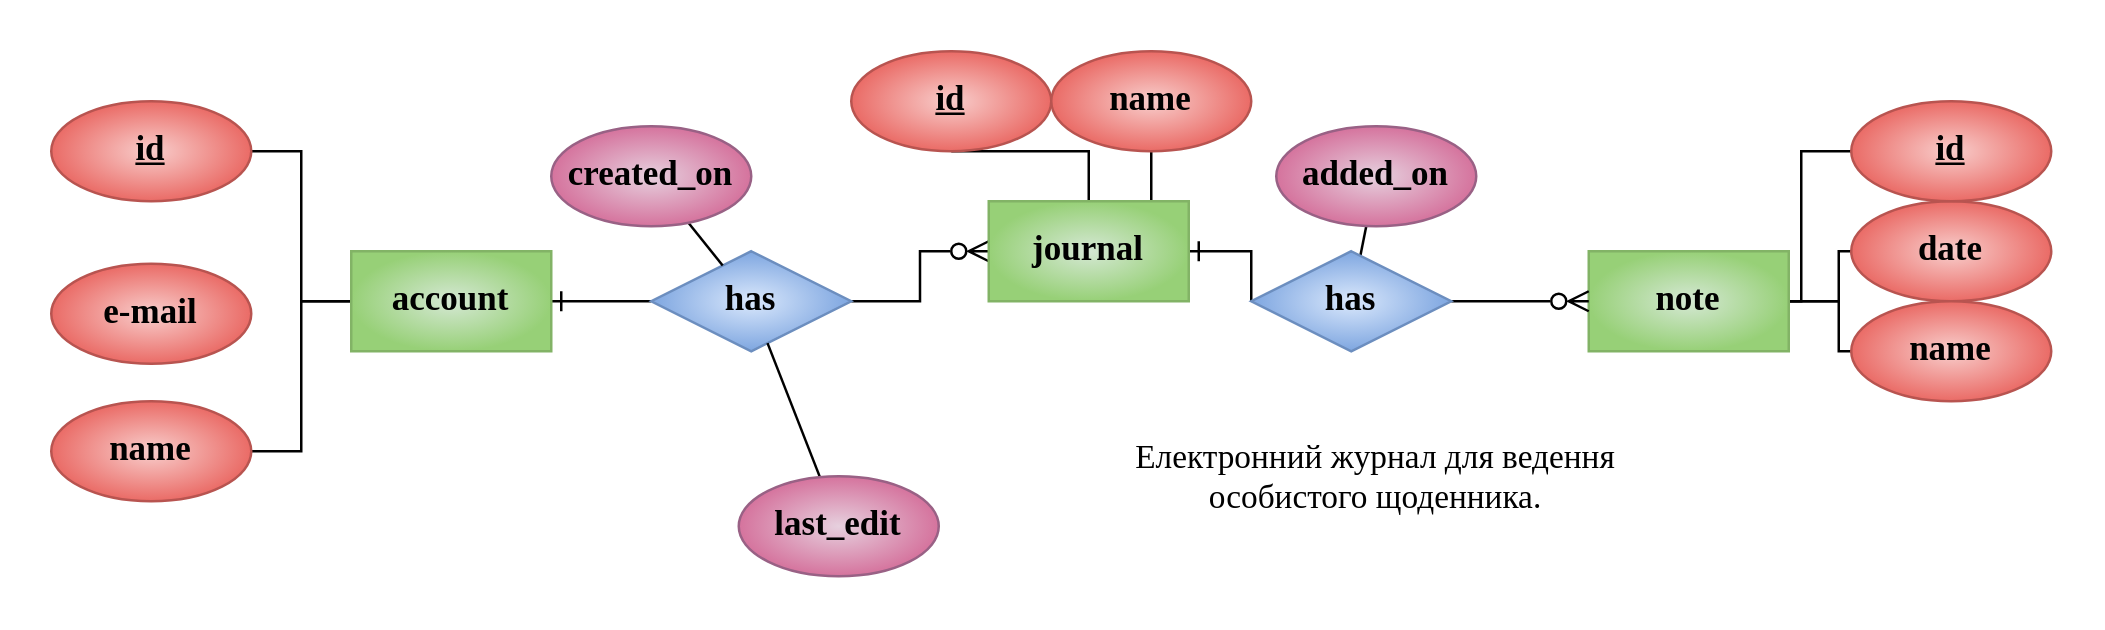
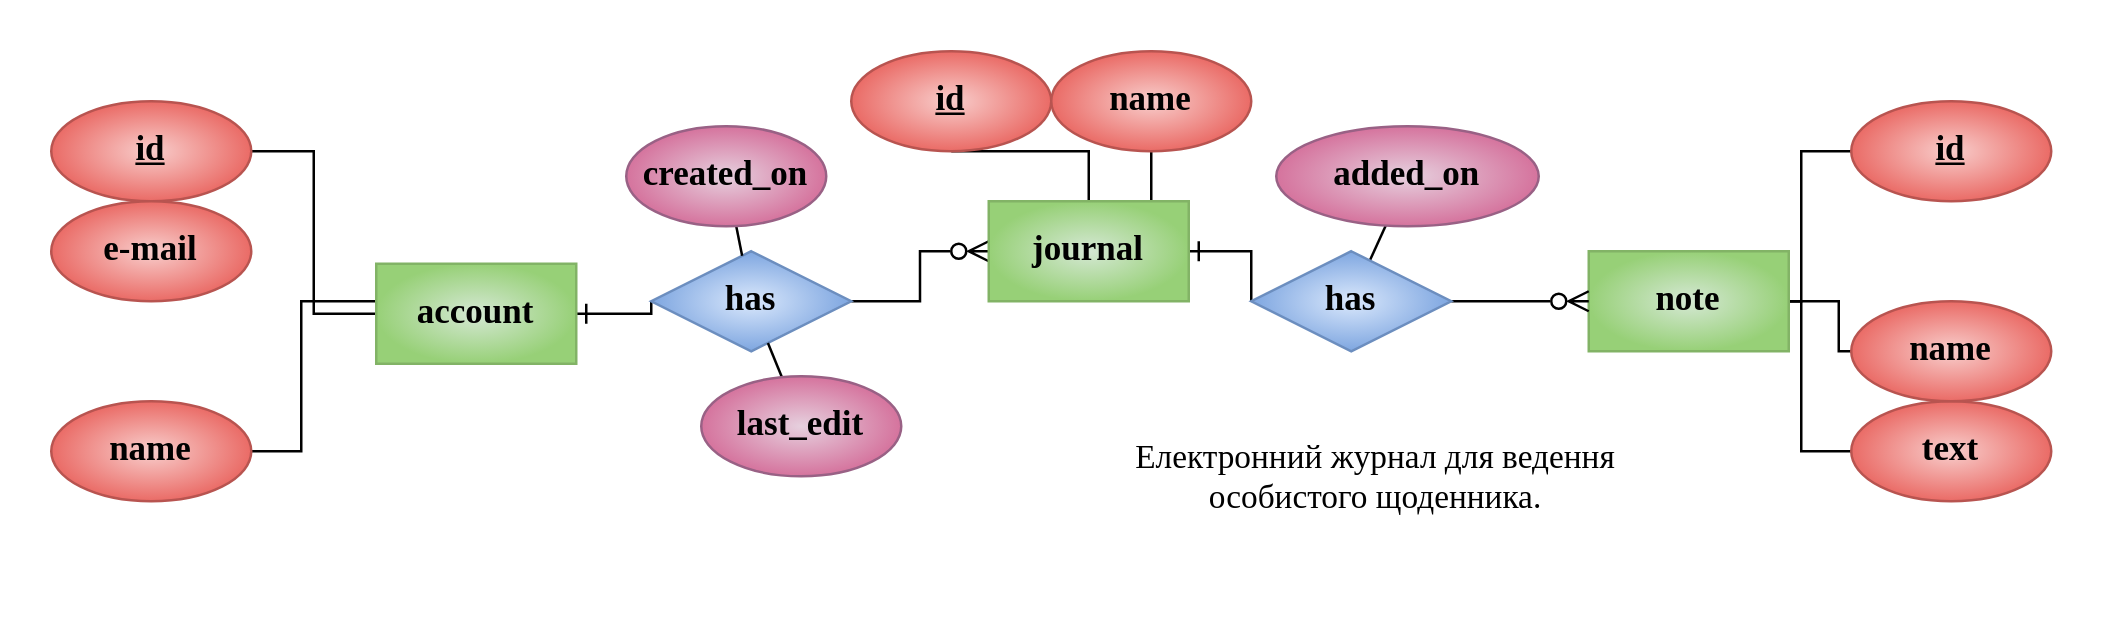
node "created_on": moved (651, 176) -> (726, 176)
node "added_on": size 200x100 -> 263x100
node "date": removed
edge "date" -- "note": removed
node "account": moved (451, 301) -> (476, 314)
node "e-mail": moved (151, 314) -> (151, 251)
edge "note" -- "text": added
node "text": added
node "last_edit": moved (839, 526) -> (801, 426)
